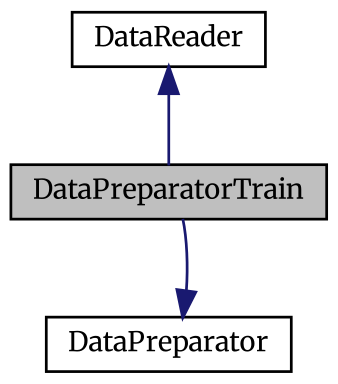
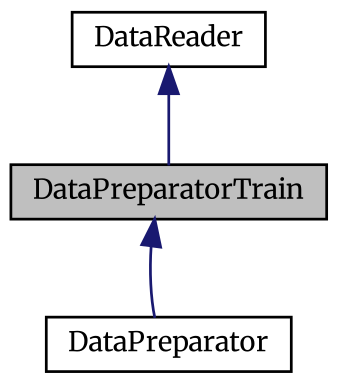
edge "DataPreparatorTrain" -> "DataPreparator": reversed
